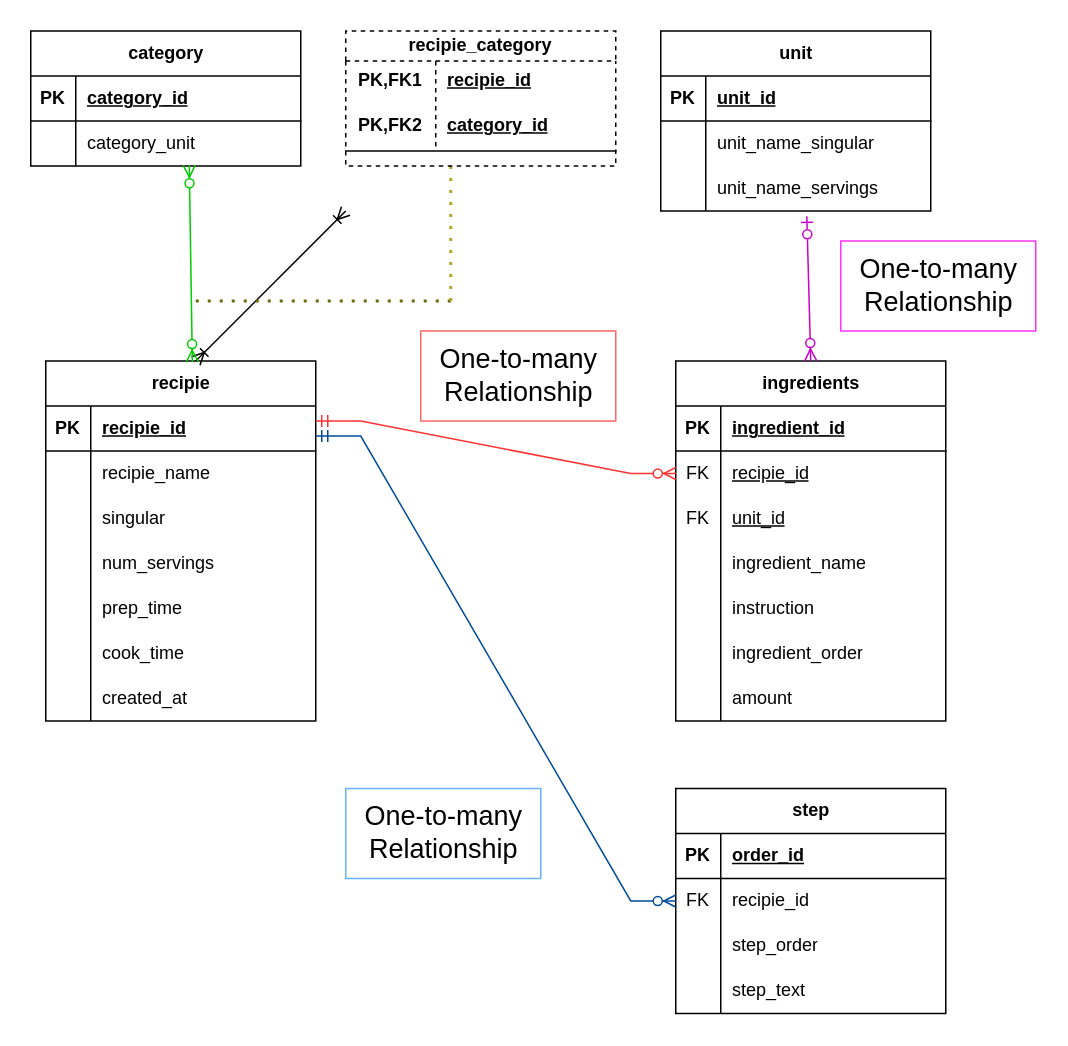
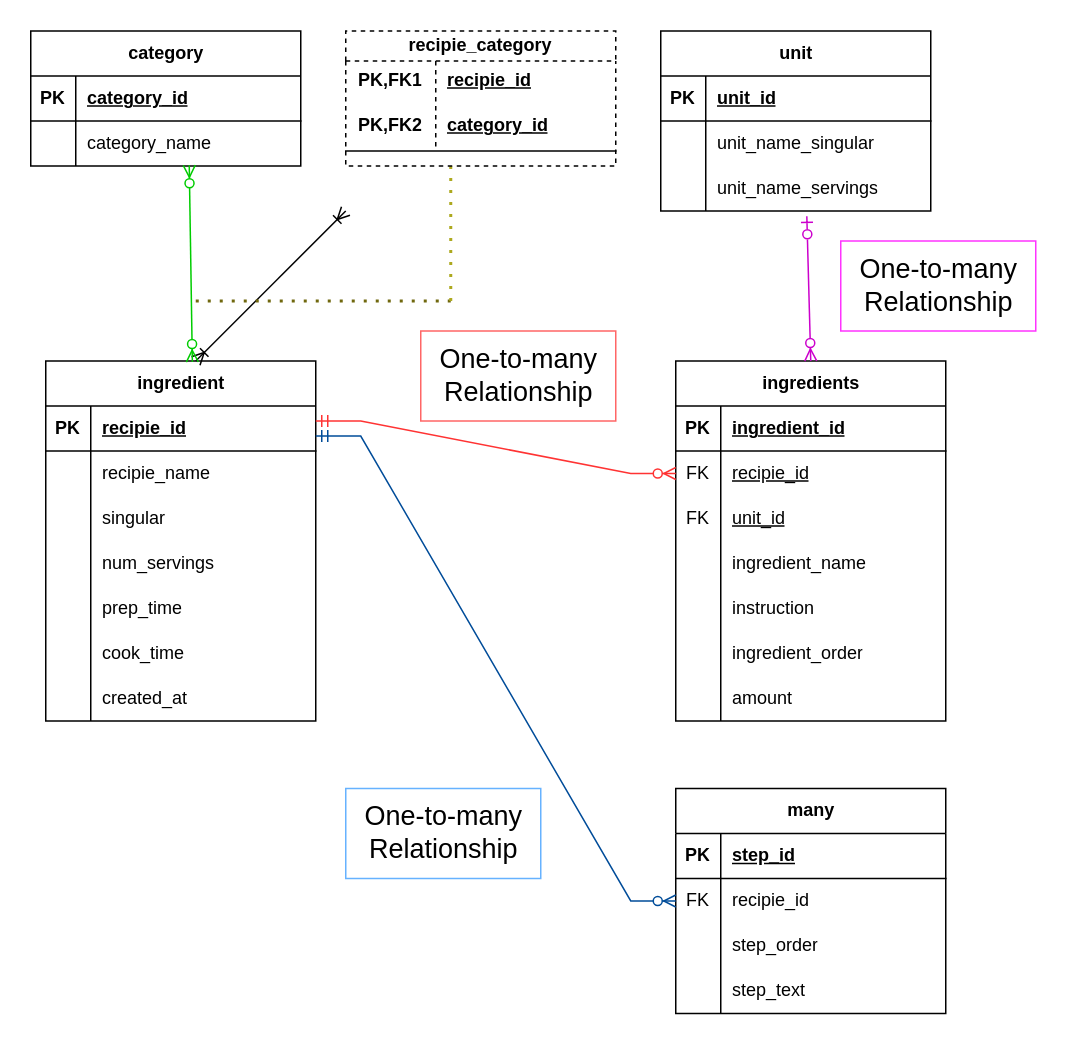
node "category_unit": label "category_unit" -> "category_name"
node "recipie": label "recipie" -> "ingredient"
node "step": label "step" -> "many"
node "order_id": label "order_id" -> "step_id"
